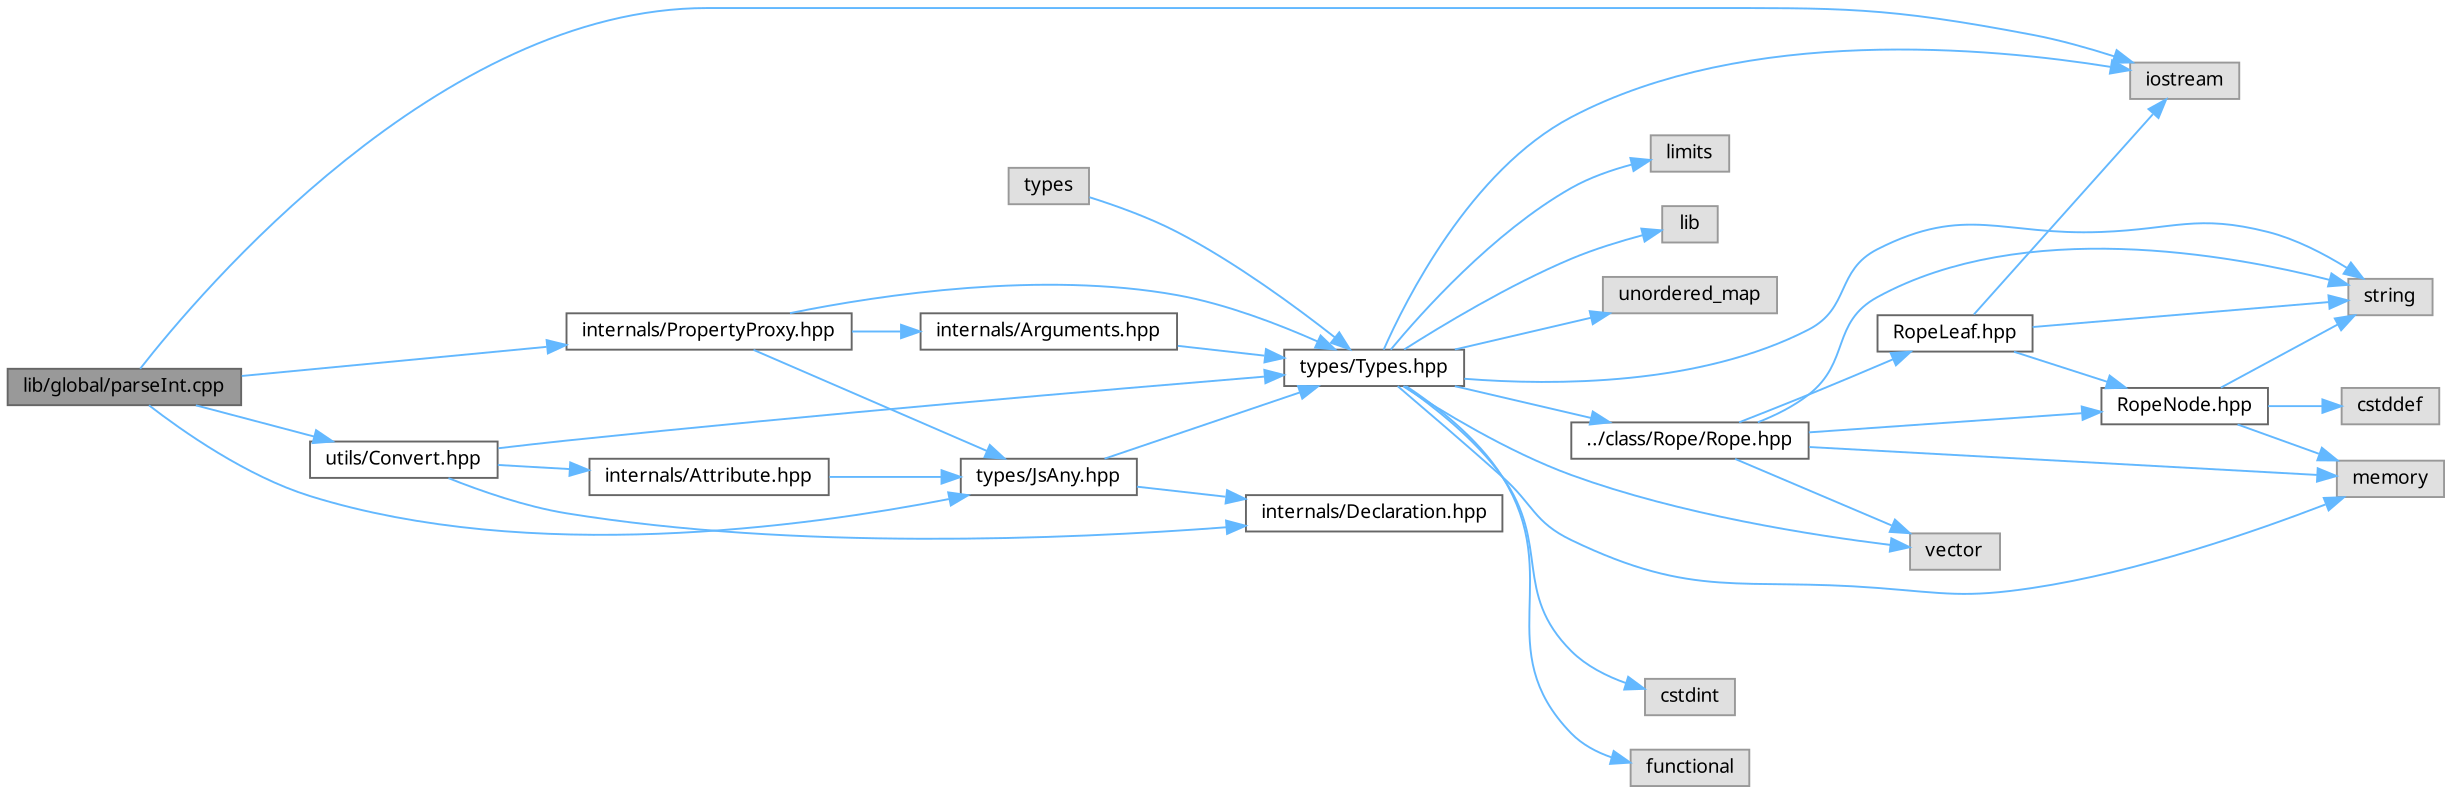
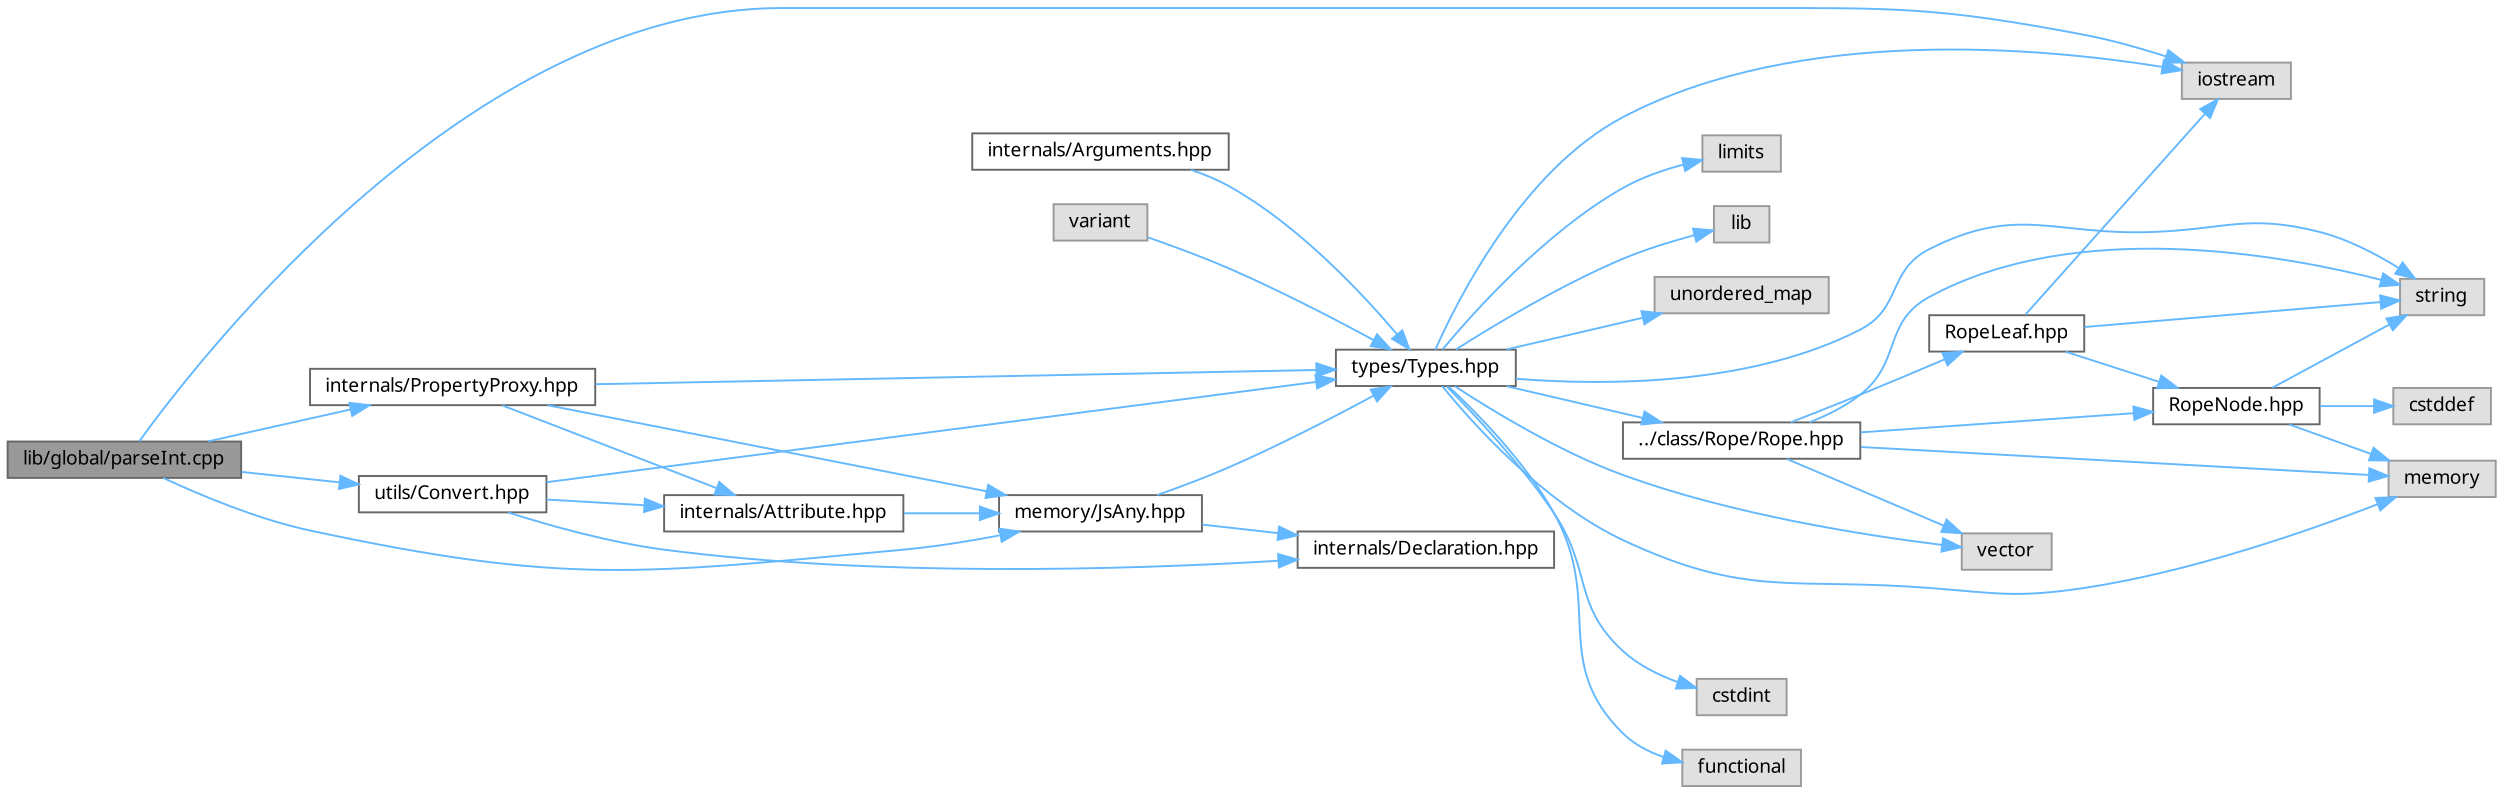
node "types": label "types" -> "variant"
edge "internals/PropertyProxy.hpp" -> "internals/Arguments.hpp": now "internals/PropertyProxy.hpp" -> "internals/Attribute.hpp"
node "types/JsAny.hpp": label "types/JsAny.hpp" -> "memory/JsAny.hpp"
